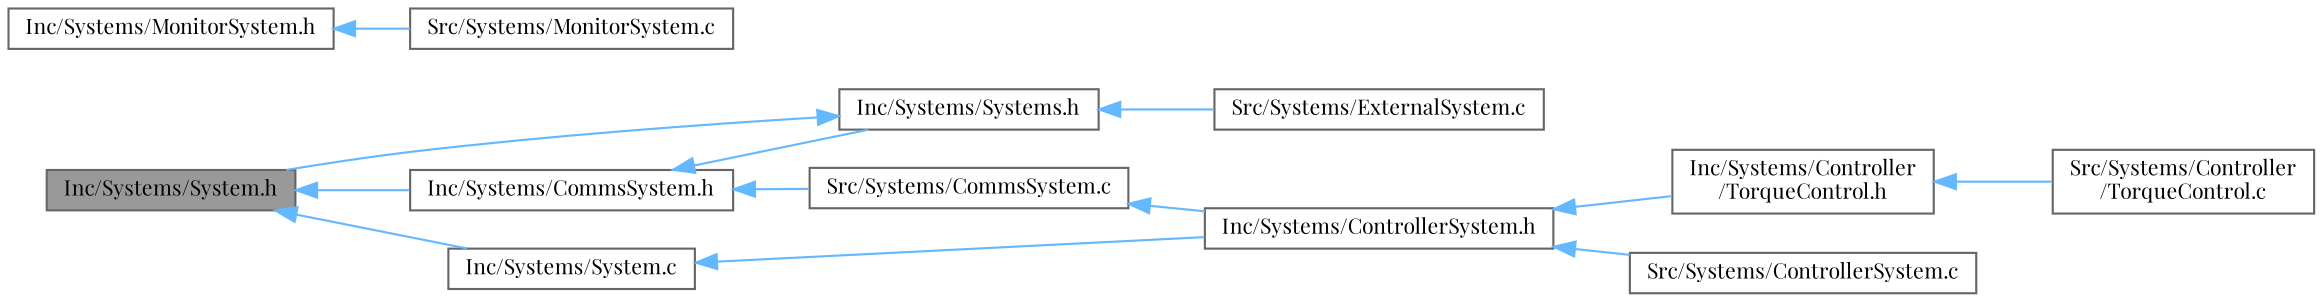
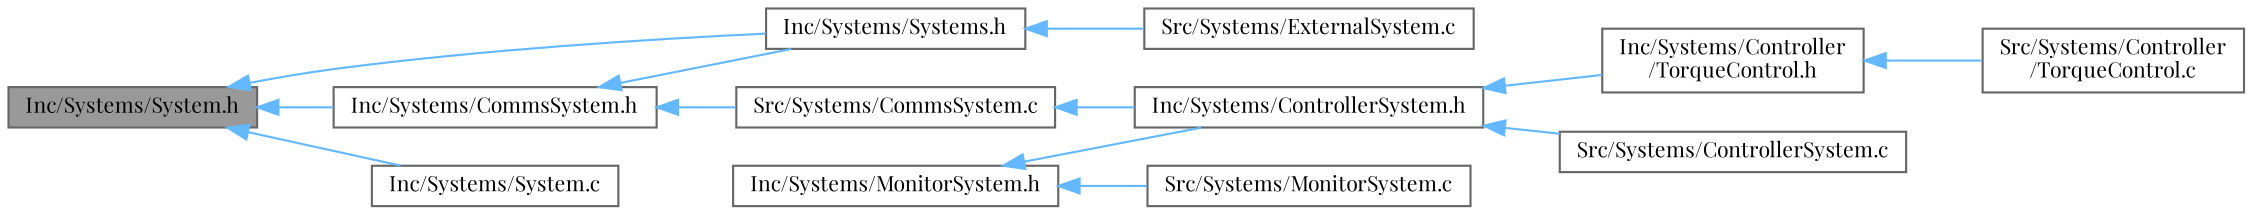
edge "Inc/Systems/System.h" -> "Inc/Systems/Systems.h": reversed
edge "Inc/Systems/ControllerSystem.h" -> "Inc/Systems/System.c": now "Inc/Systems/ControllerSystem.h" -> "Inc/Systems/MonitorSystem.h"
